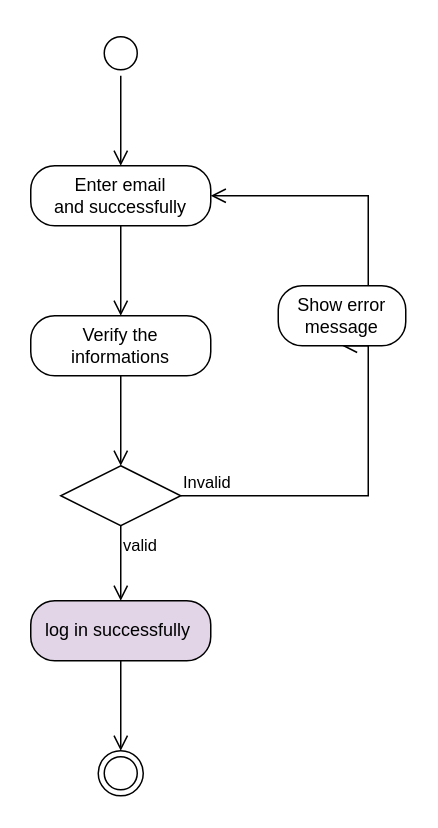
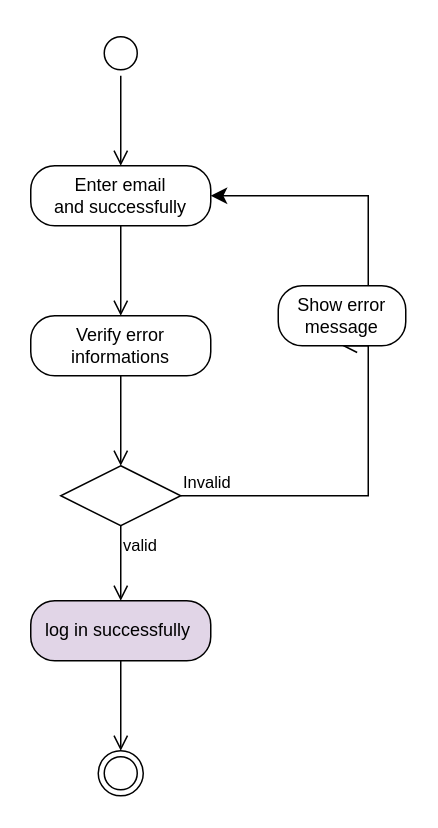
edge "Show error message" -> "Enter email and successfully": arrowhead open -> classic
node "Verify the informations": label "Verify the informations" -> "Verify error informations"
